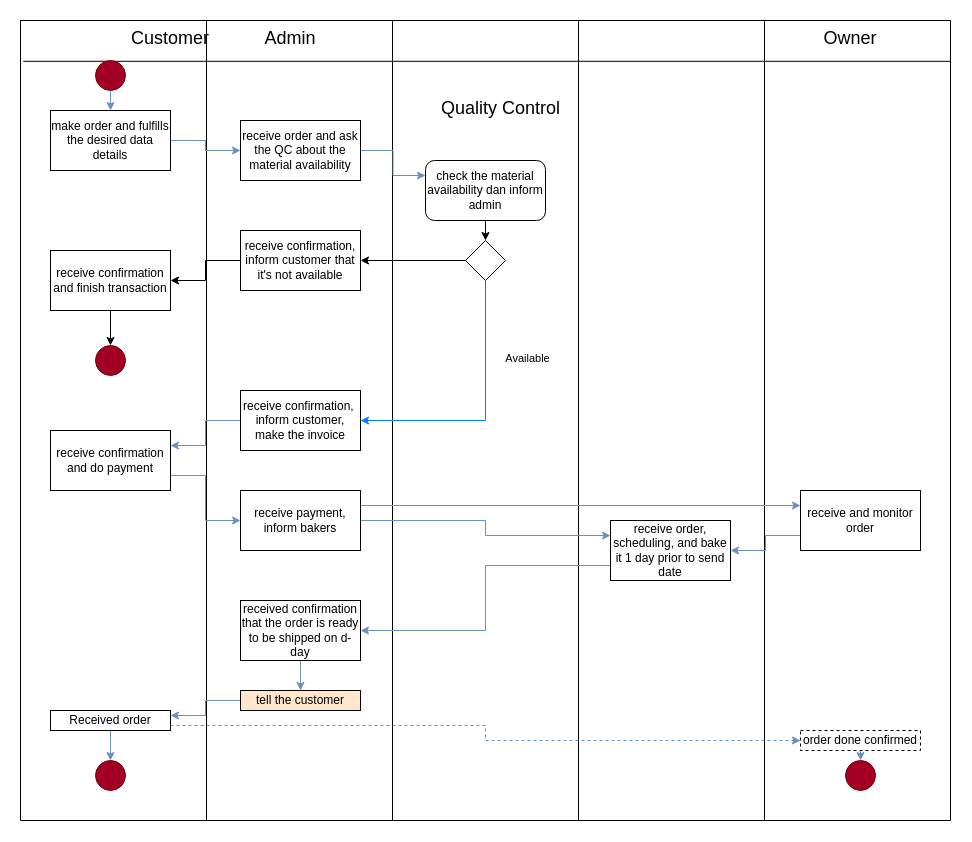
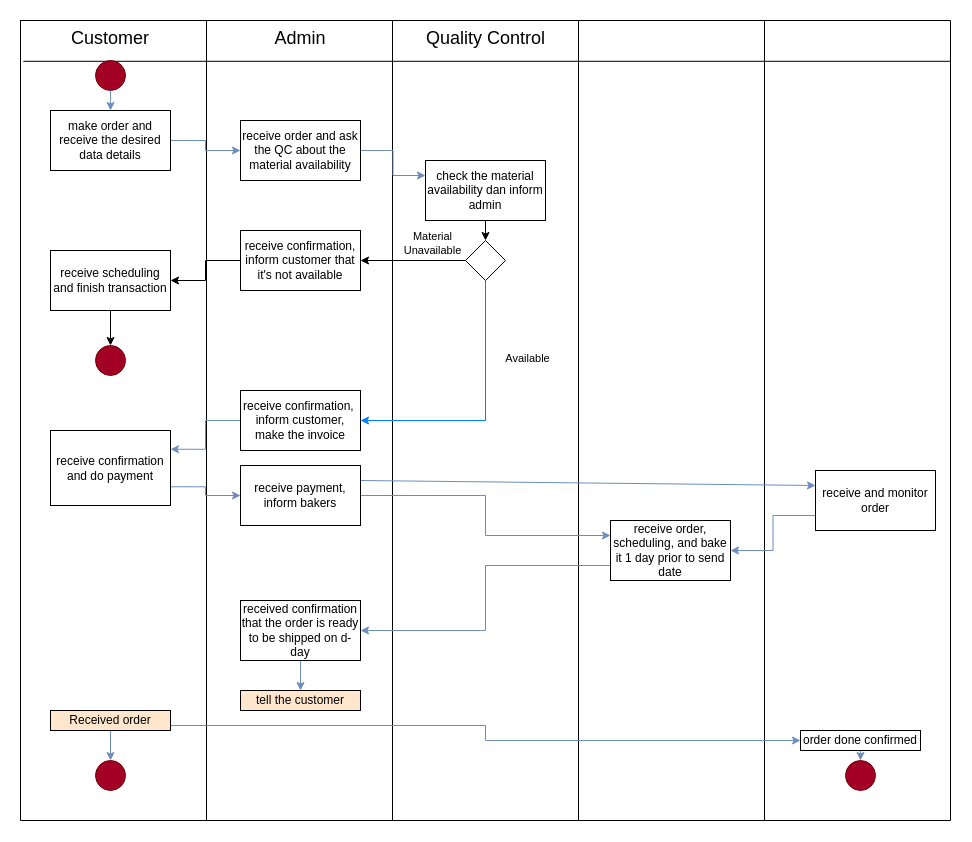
node "Customer": moved (171, 39) -> (111, 39)
node "Admin": moved (291, 39) -> (301, 39)
node "Owner": removed
node "Quality Control": moved (501, 109) -> (486, 39)
node "make order and fulfills the desired data details": label "make order and fulfills the desired data details" -> "make order and receive the desired data details"
node "check the material availability dan inform admin": shape rounded rectangle -> rectangle
node "Material Unavailable": added
node "receive confirmation and finish transaction": label "receive confirmation and finish transaction" -> "receive scheduling and finish transaction"
node "receive confirmation and do payment": size 120x60 -> 120x75
node "receive payment, inform bakers": moved (301, 521) -> (301, 496)
node "receive and monitor order": moved (861, 521) -> (876, 501)
edge "tell the customer" -> "Received order": removed
node "Received order": fillcolor #ffffff -> #ffe6cc
edge "Received order" -> "order done confirmed": style dashed -> solid
node "order done confirmed": style dashed -> solid
